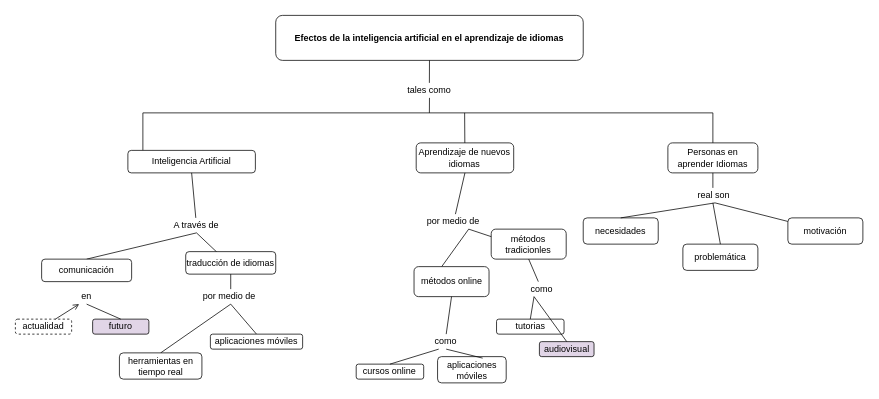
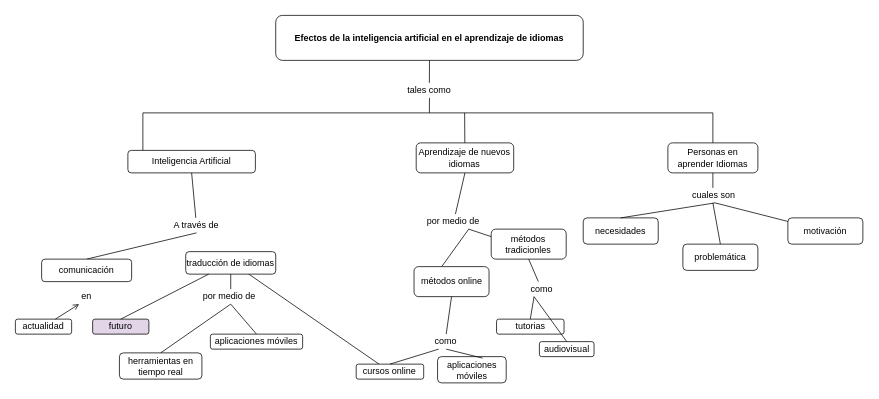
node "real son": label "real son" -> "cuales son"
edge "A través de" -- "traducción de idiomas": now "cursos online" -- "traducción de idiomas"
edge "en" -- "futuro": now "traducción de idiomas" -- "futuro"
node "actualidad": style dashed -> solid
node "audiovisual": fillcolor #e1d5e7 -> #ffffff
